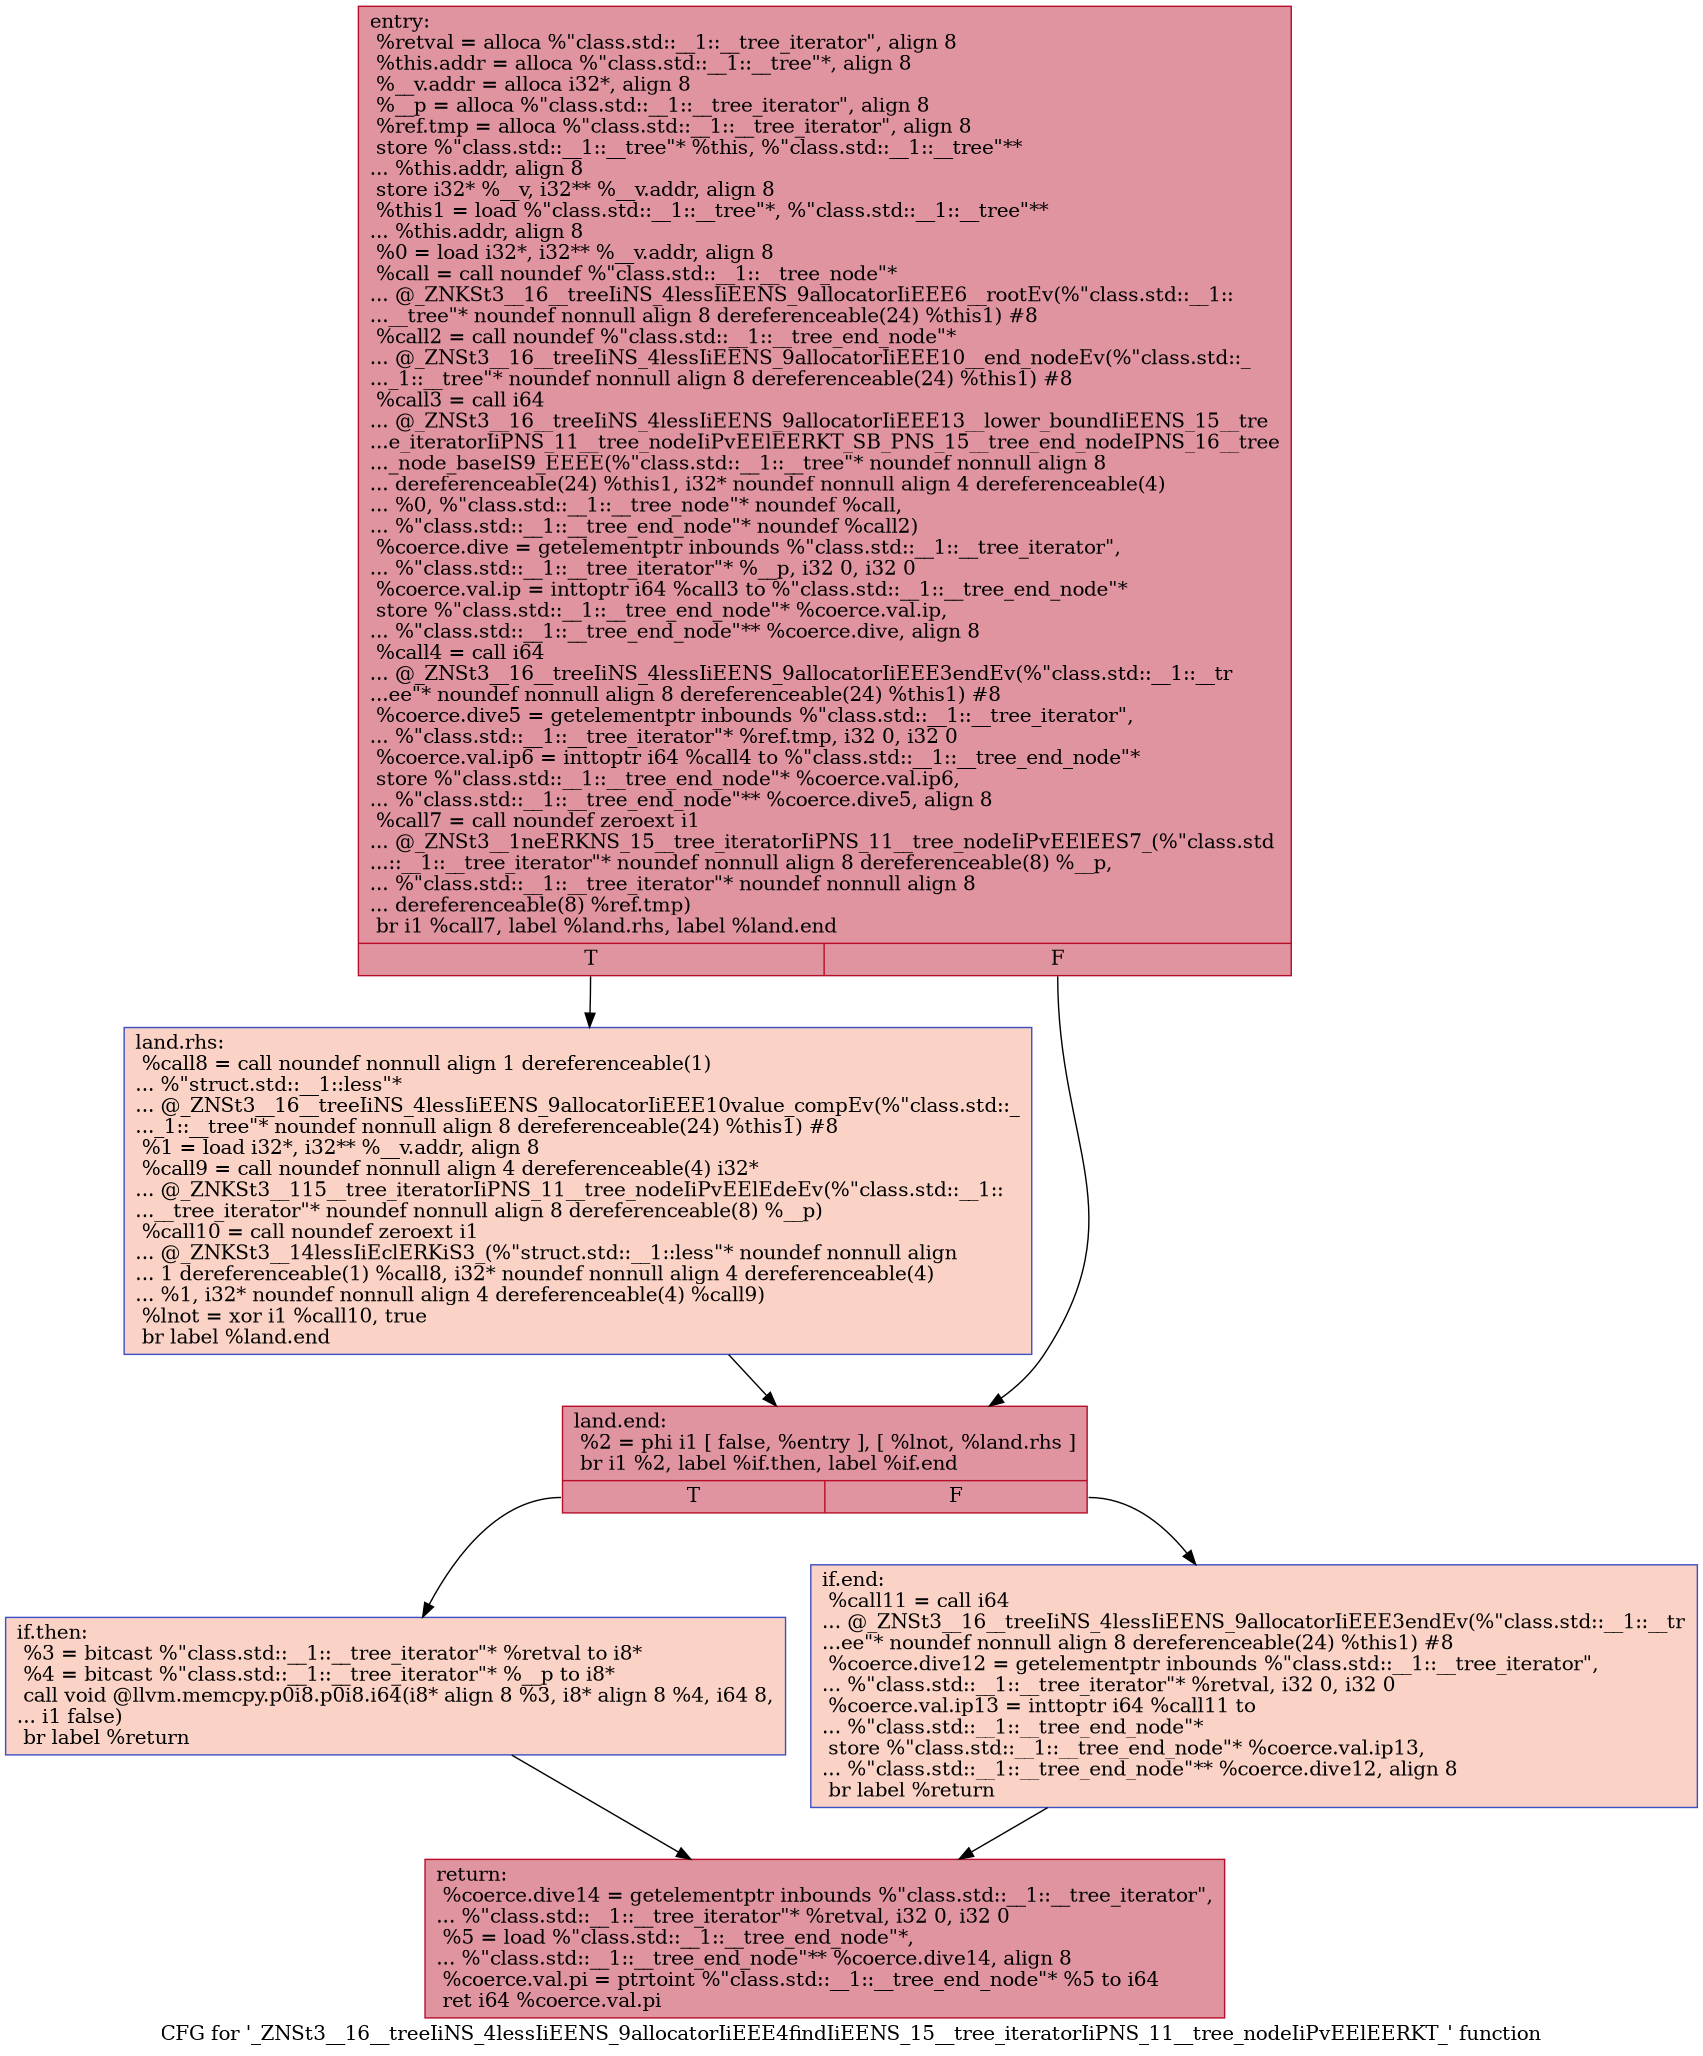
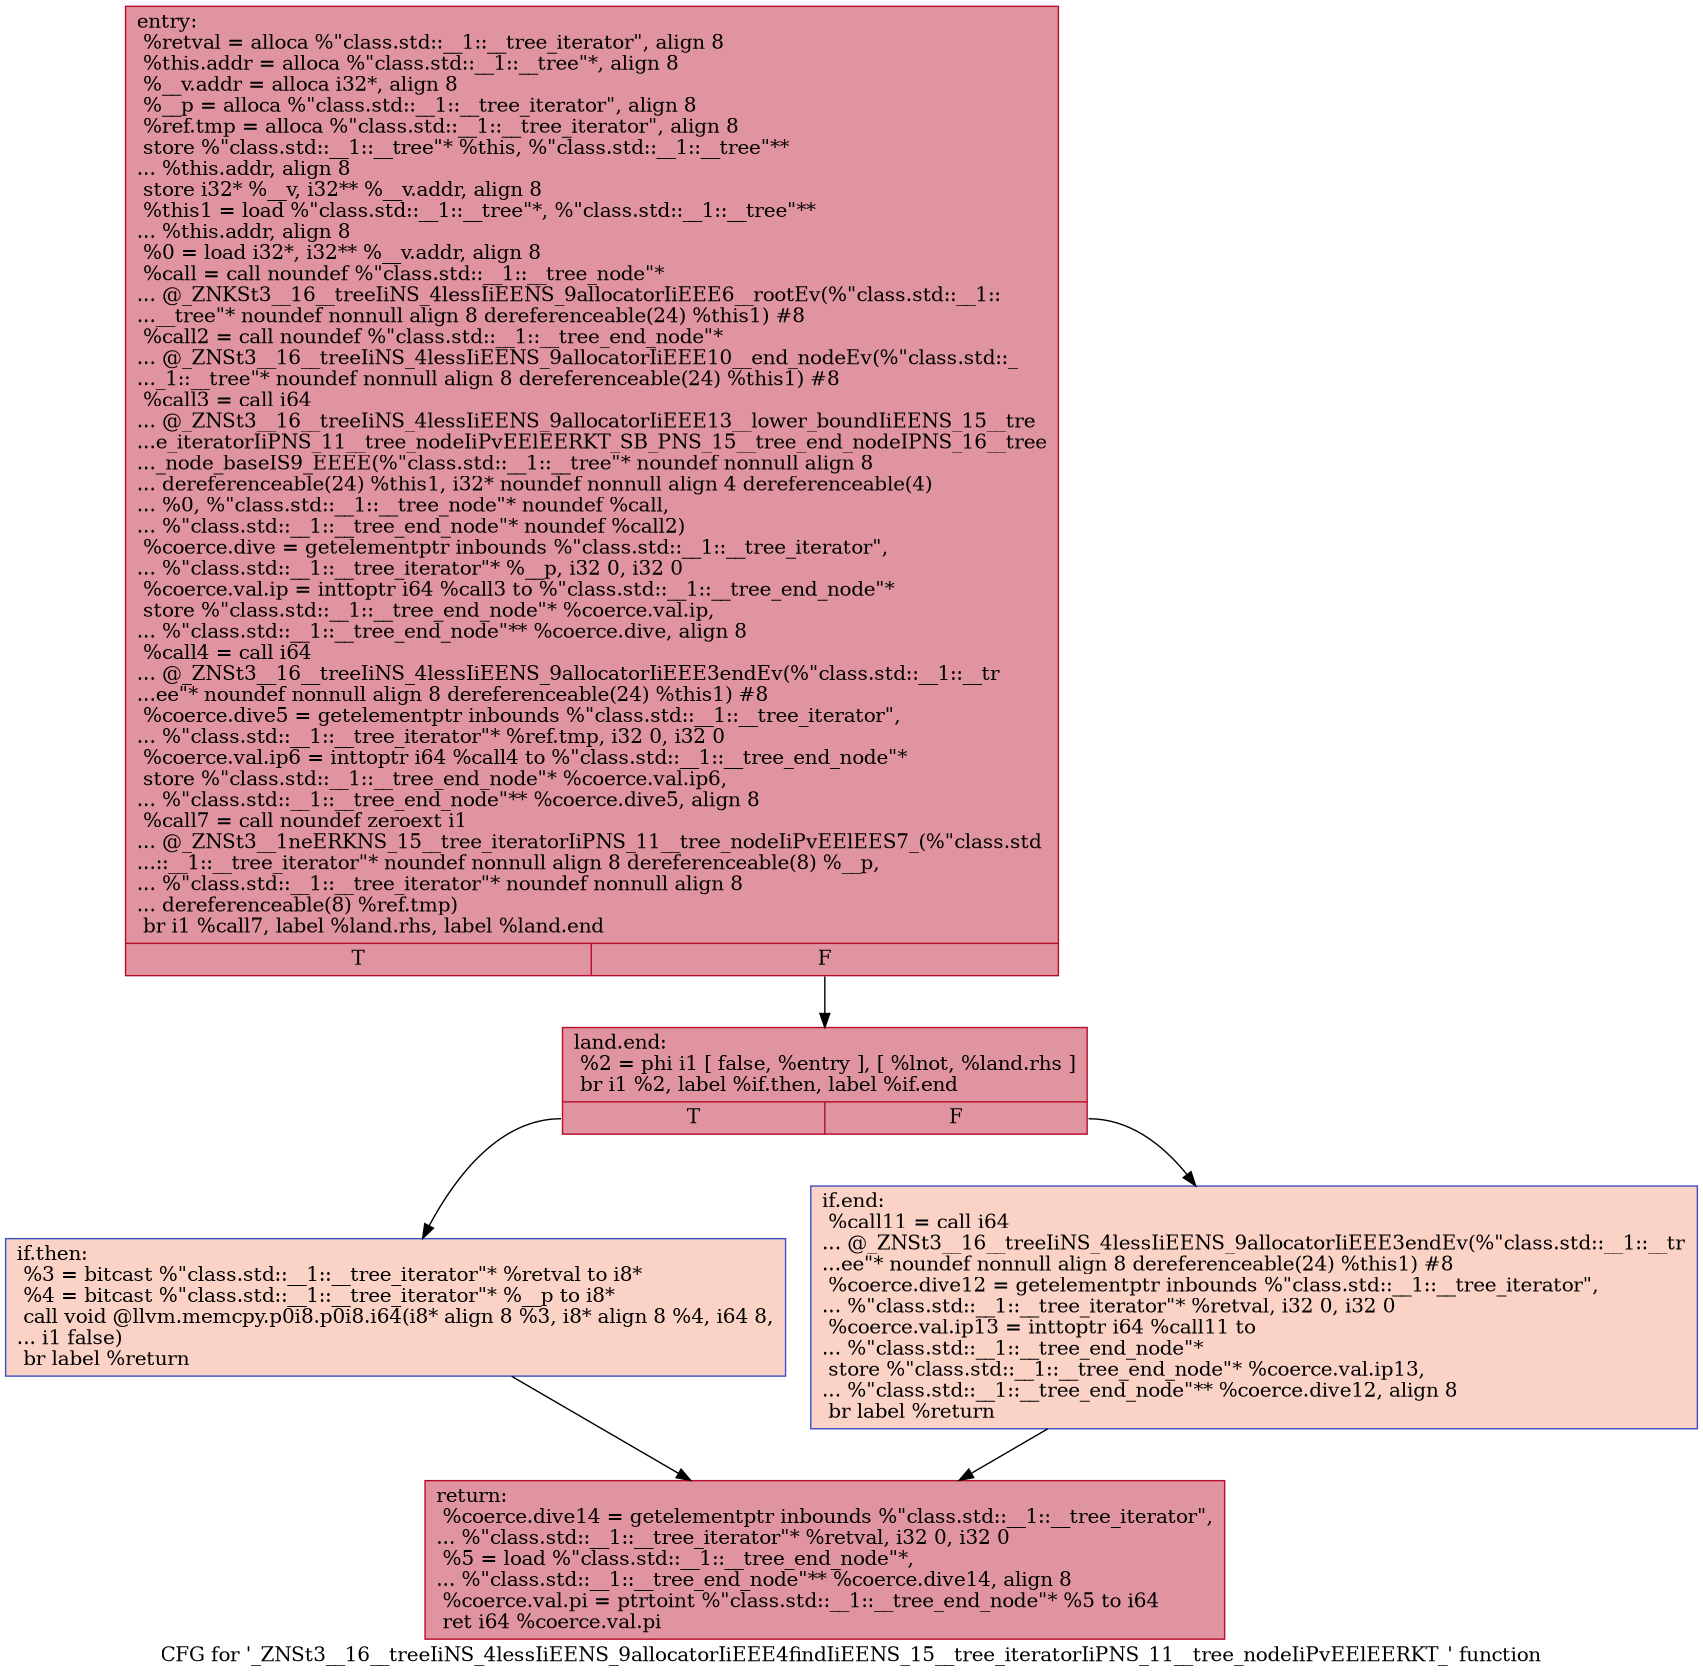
node "land.rhs:": removed
